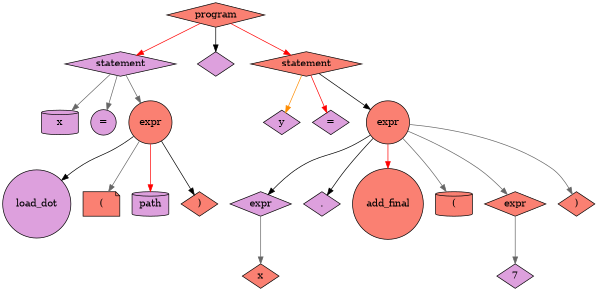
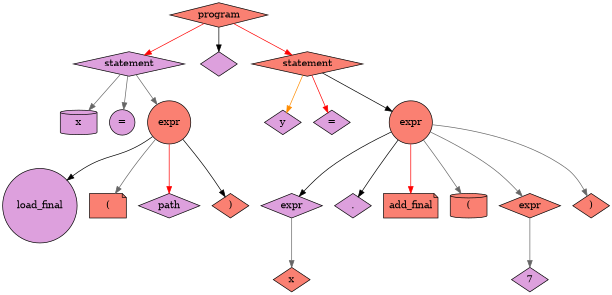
node "load_dot": label "load_dot" -> "load_final"
node "path": shape cylinder -> diamond
node "add_final": shape circle -> note
